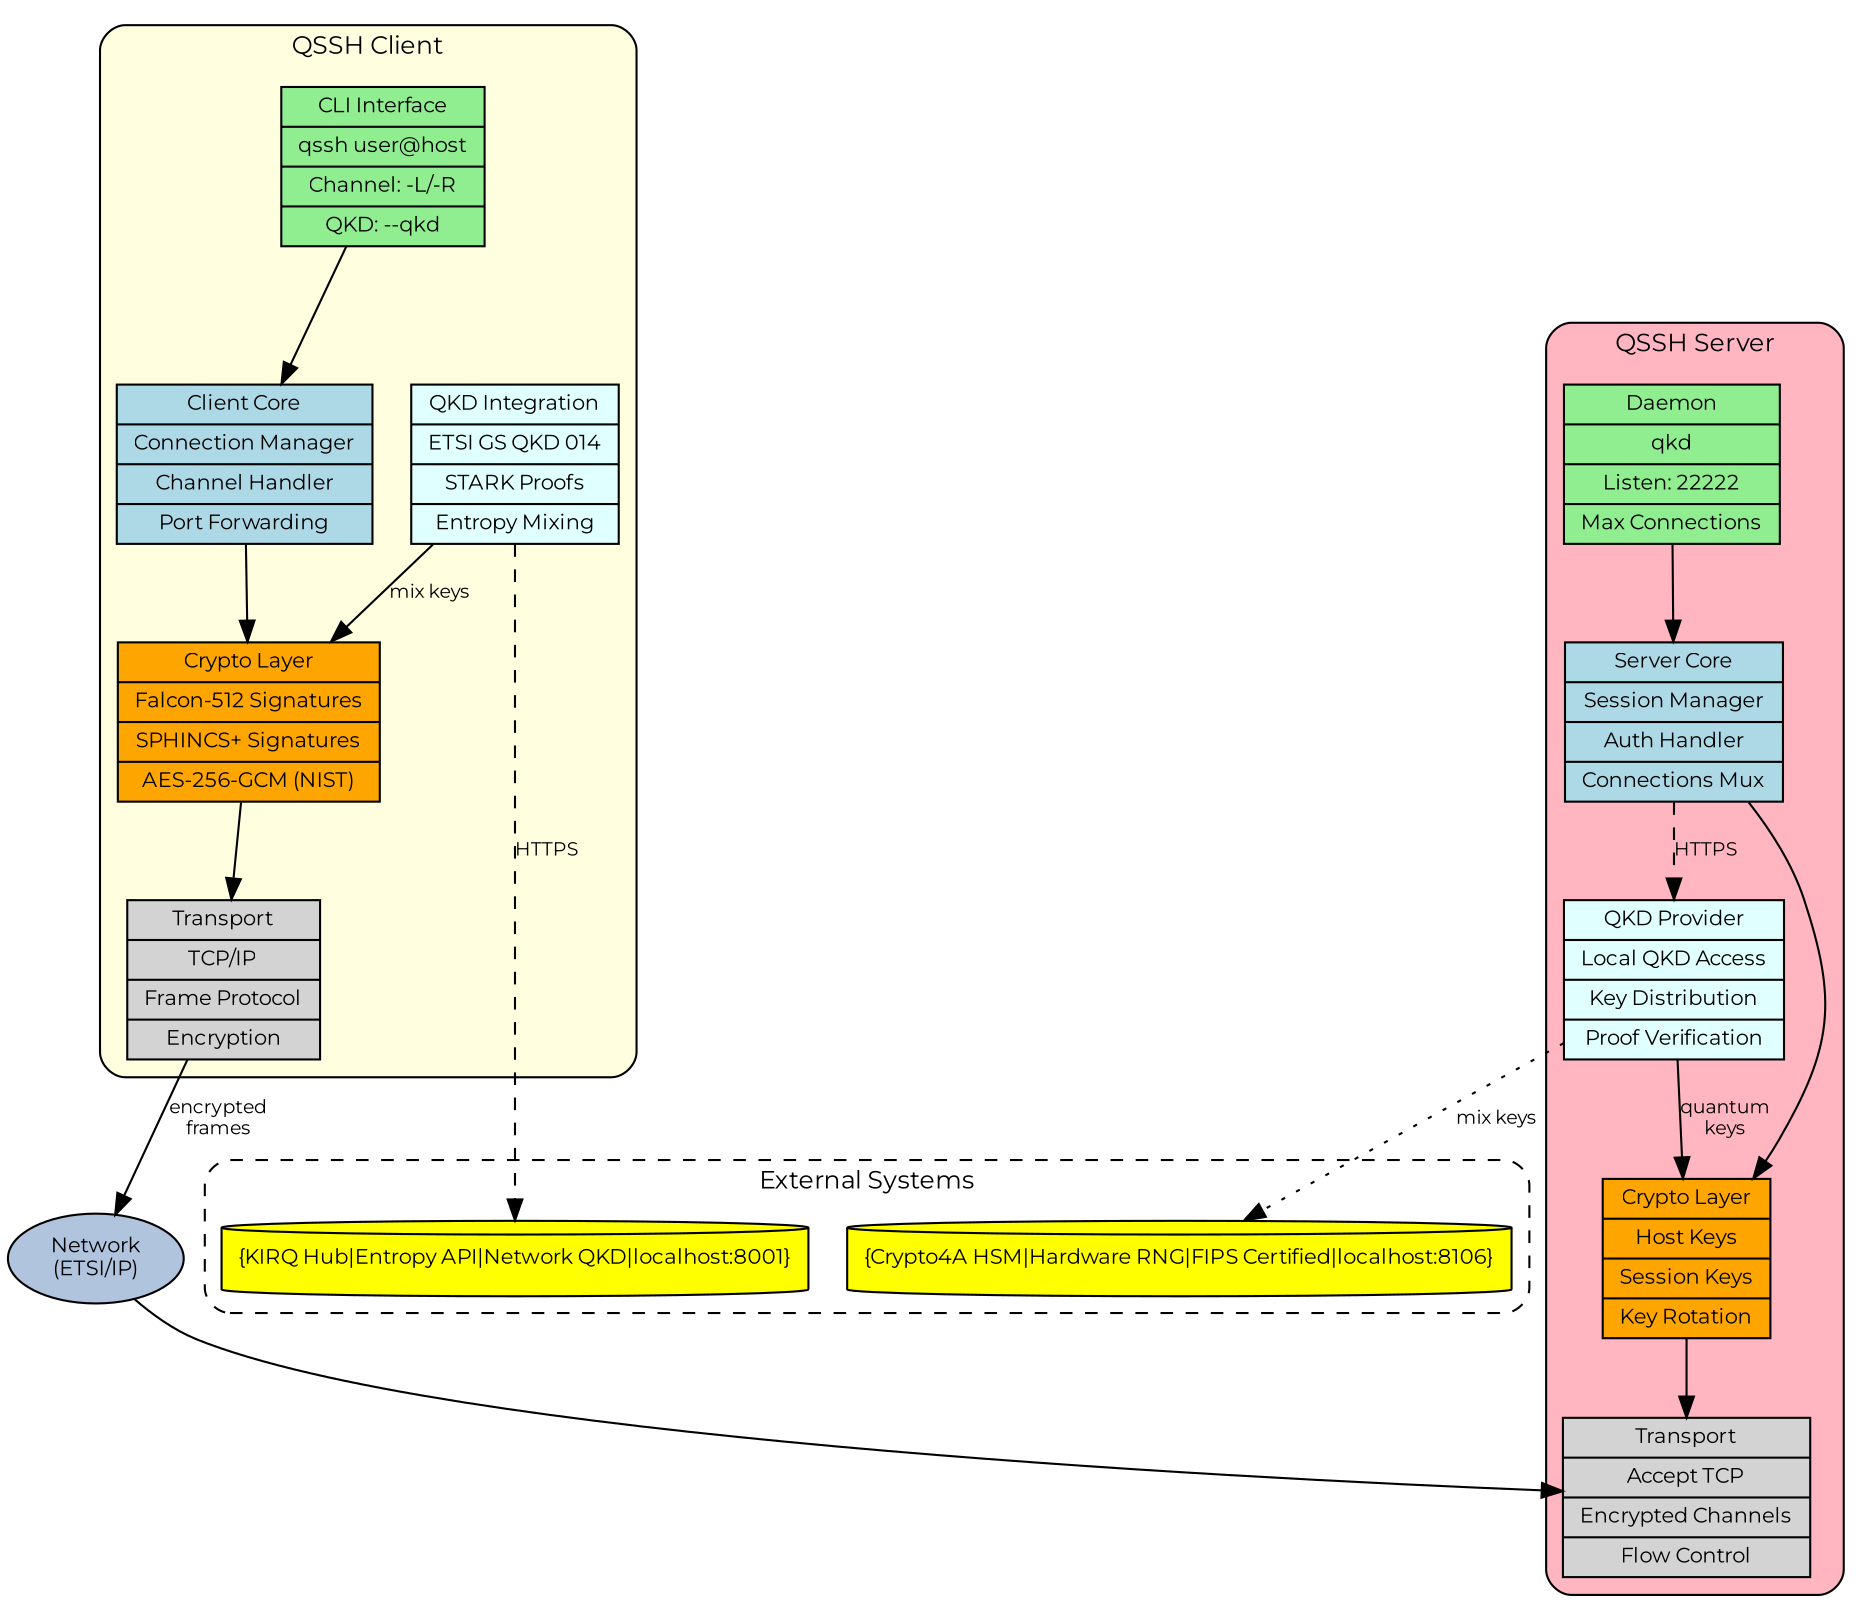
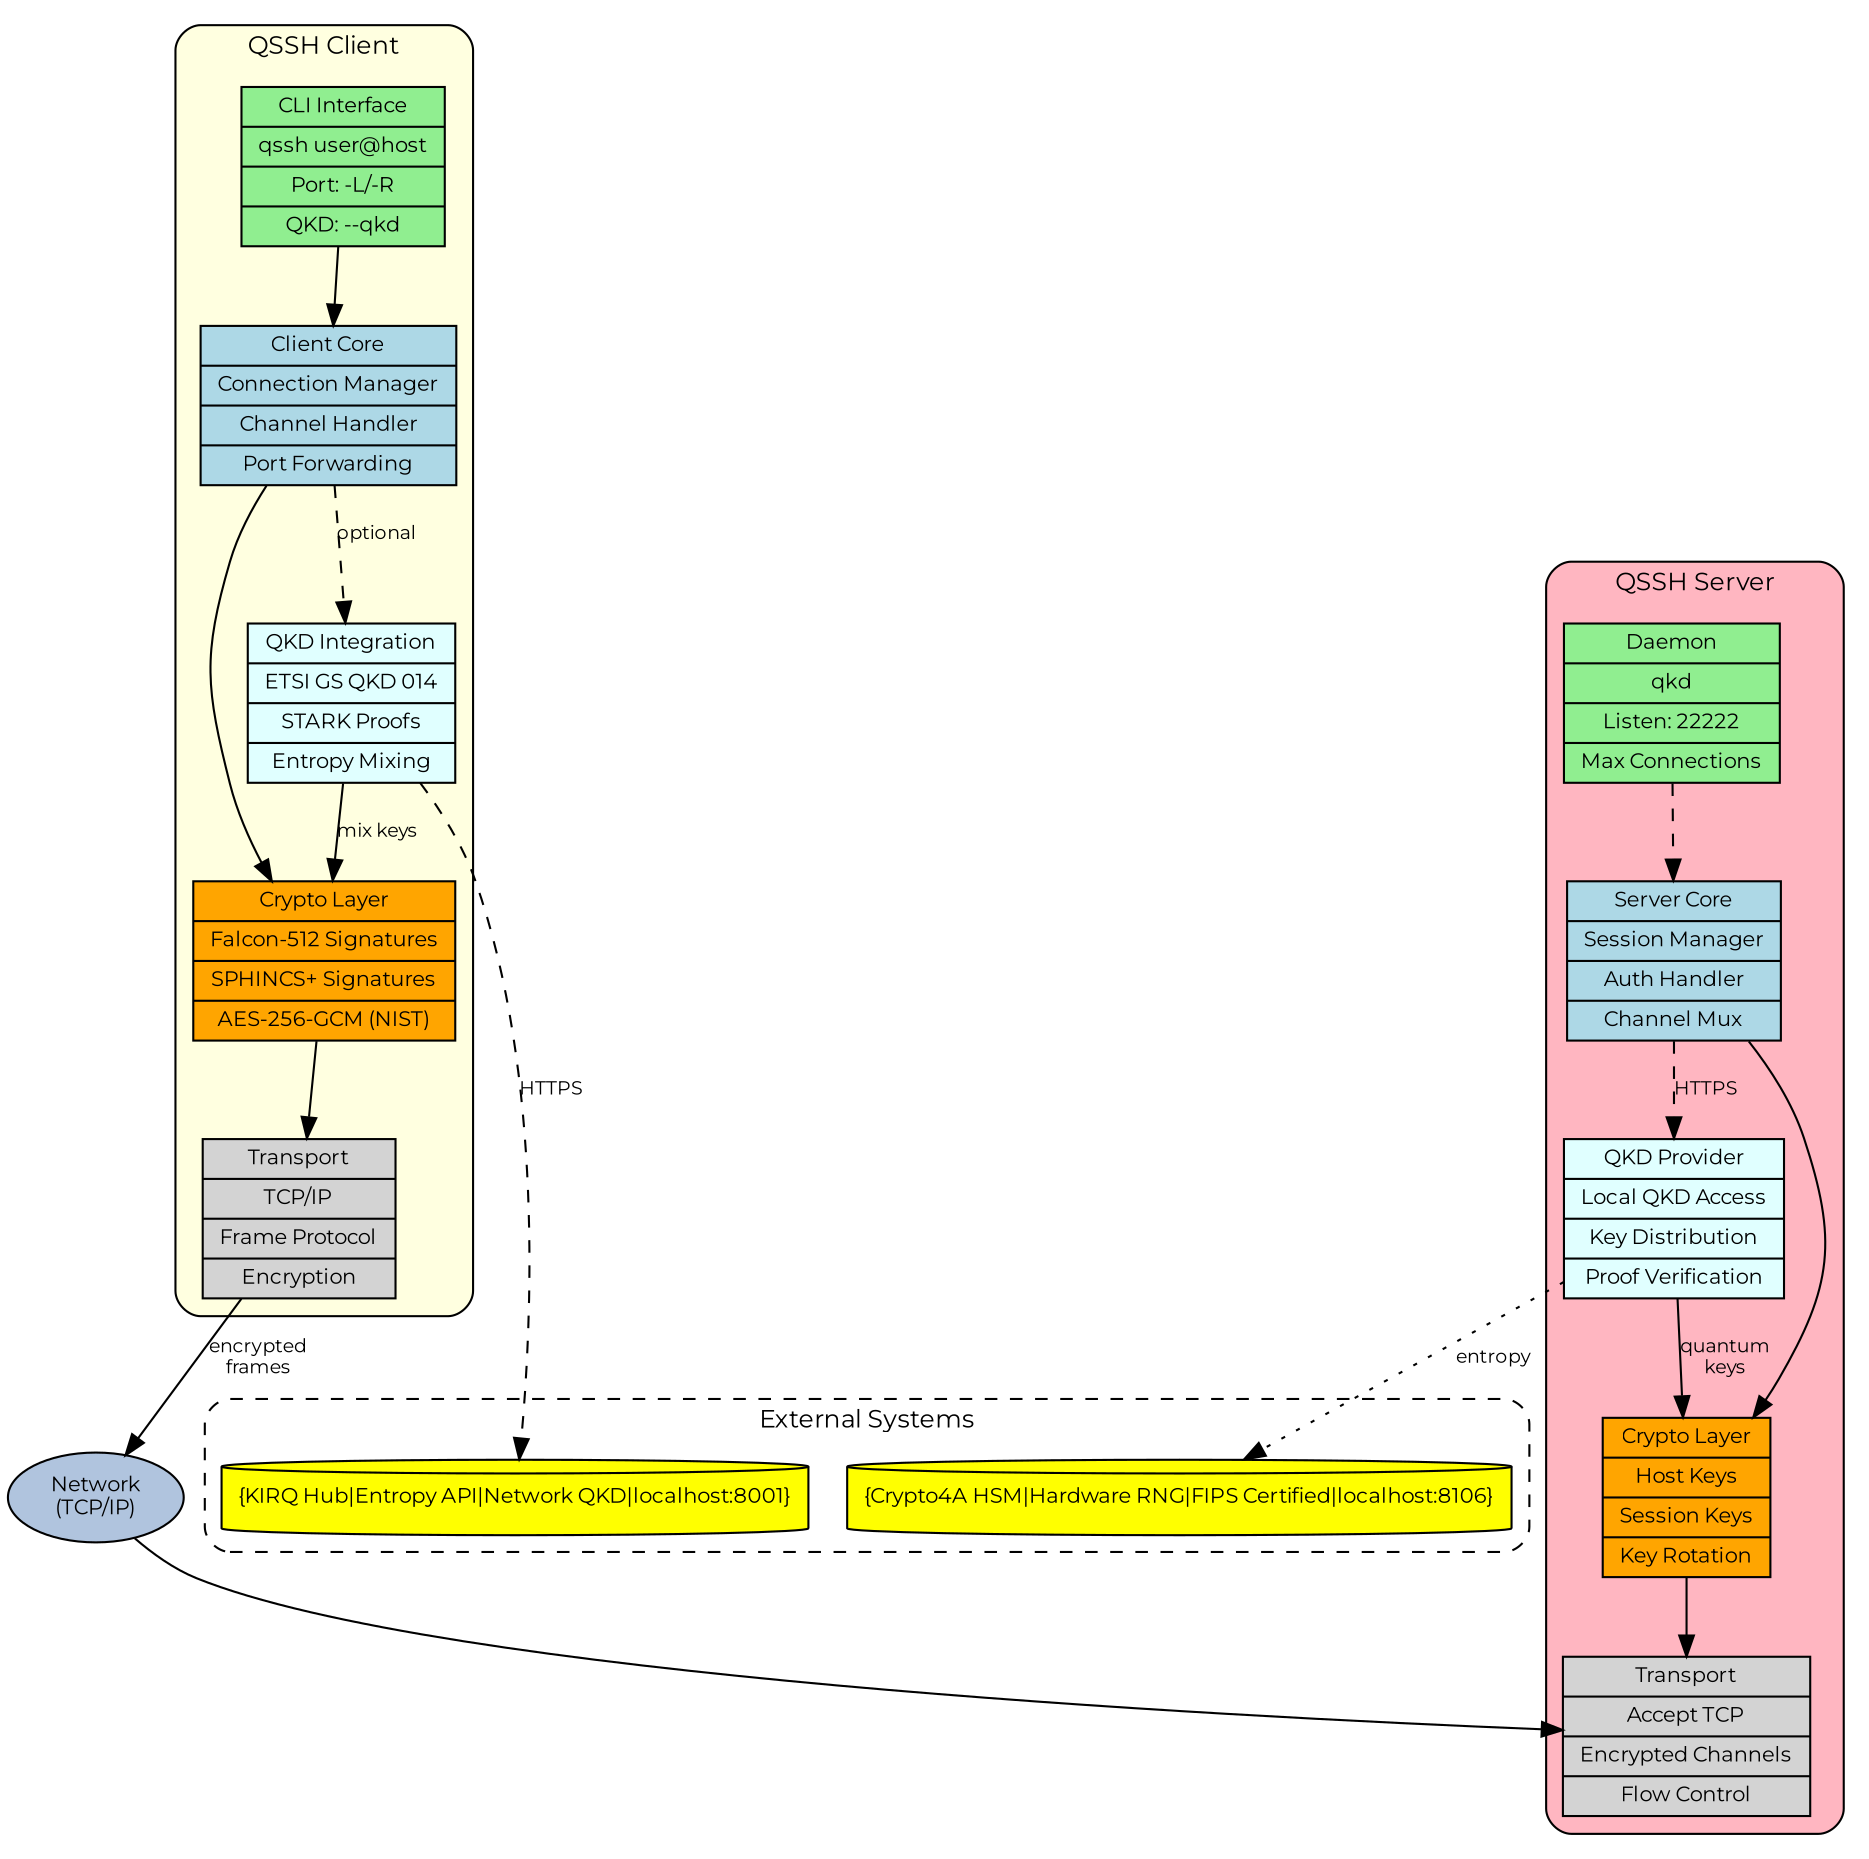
node "CLI Interface": text "Channel: -L/-R" -> "Port: -L/-R"
edge "Client Core" -> "QKD Integration": added, label "optional"
edge "Daemon" -> "Server Core": style solid -> dashed
node "Server Core": text "Connections Mux" -> "Channel Mux"
edge "QKD Provider" -> "{Crypto4A HSM|Hardware RNG|FIPS Certified|localhost:8106}": label "mix keys" -> "entropy"
node "Network (ETSI/IP)": label "Network (ETSI/IP)" -> "Network (TCP/IP)"
